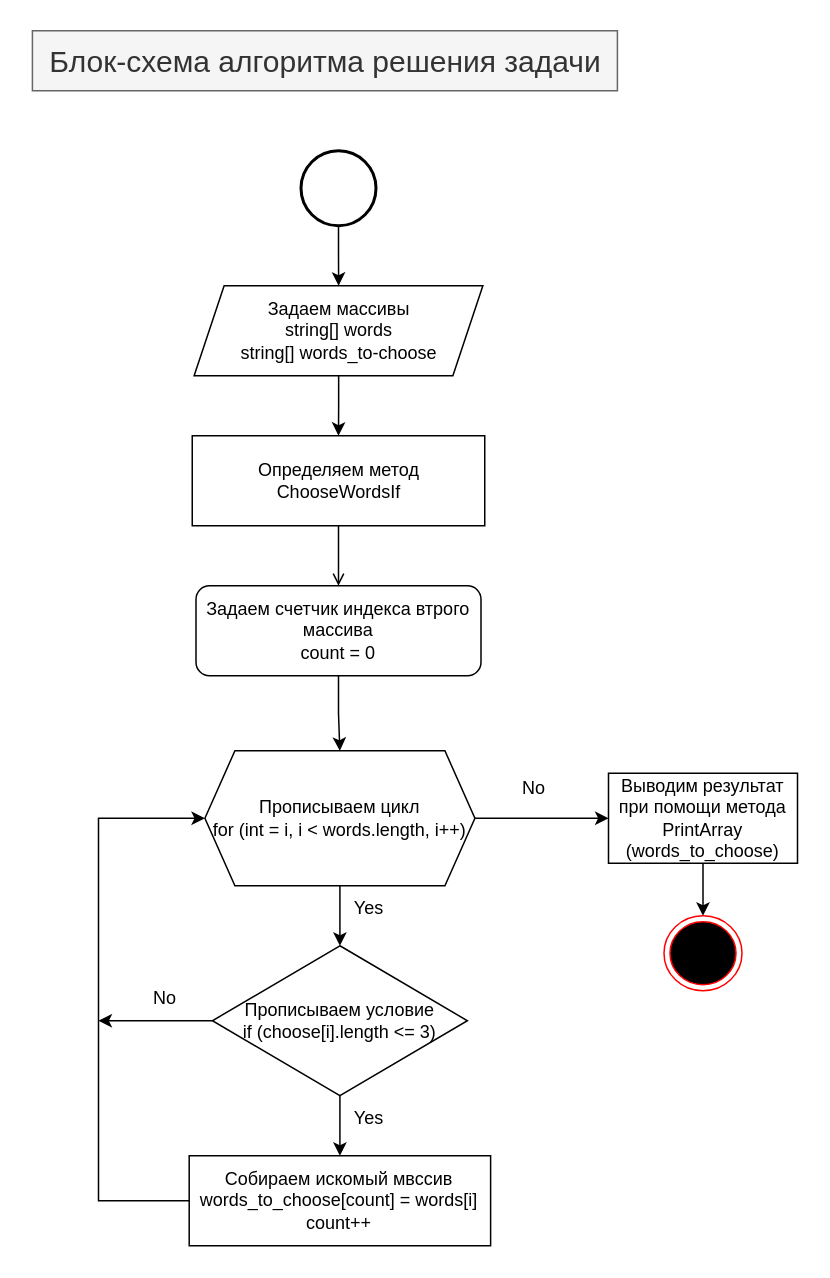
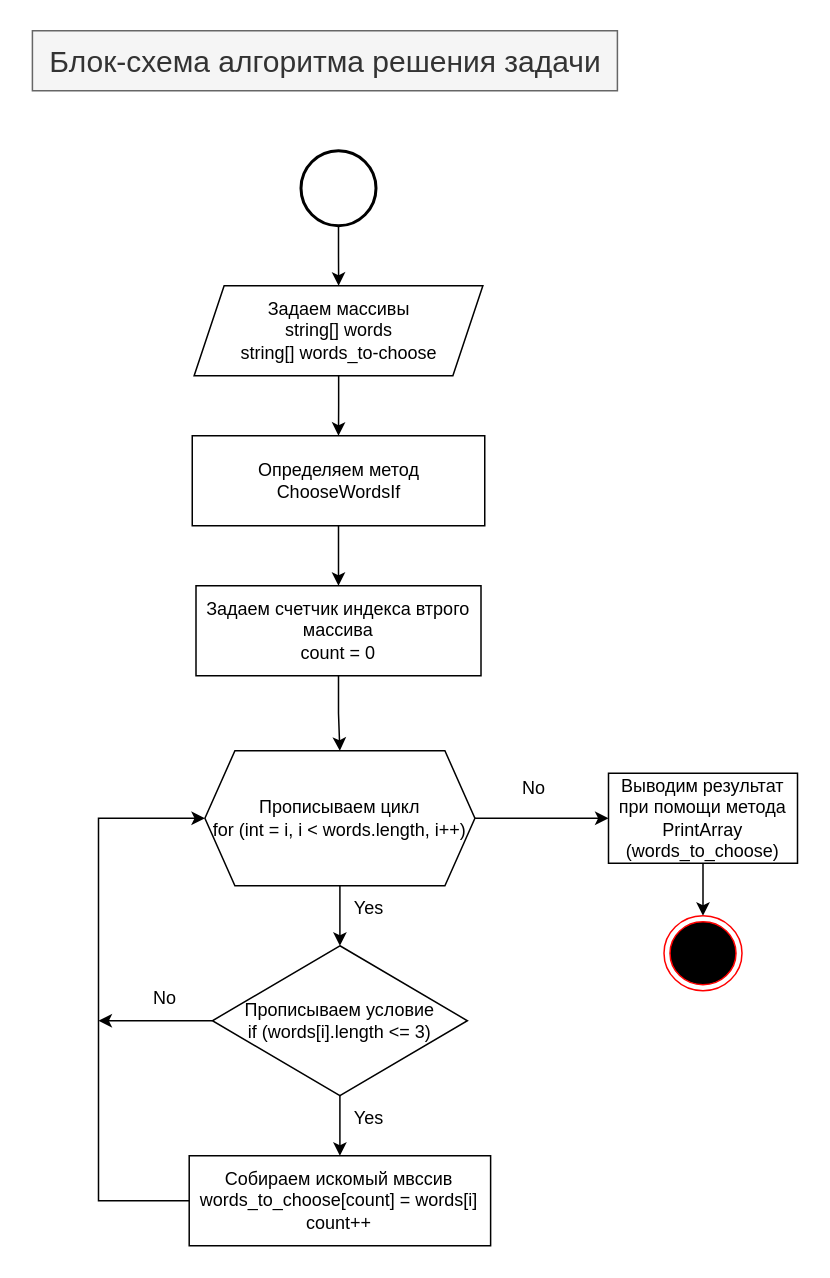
edge "Определяем метод ChooseWordsIf" -> "Задаем счетчик индекса втрого массива count = 0": arrowhead open -> classic
node "Задаем счетчик индекса втрого массива count = 0": shape rounded rectangle -> rectangle
node "Прописываем условие if (choose[i].length <= 3)": label "Прописываем условие if (choose[i].length <= 3)" -> "Прописываем условие if (words[i].length <= 3)"
